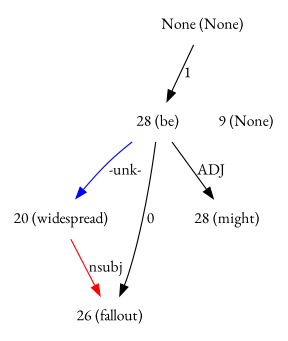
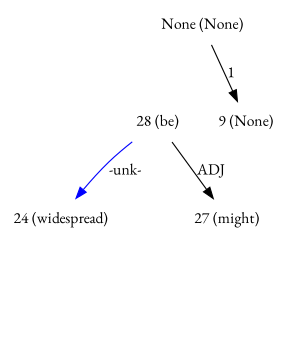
edge "None (None)" -> "28 (be)": now "None (None)" -> "9 (None)"
node "20 (widespread)": label "20 (widespread)" -> "24 (widespread)"
node "28 (might)": label "28 (might)" -> "27 (might)"
node "26 (fallout)": removed
